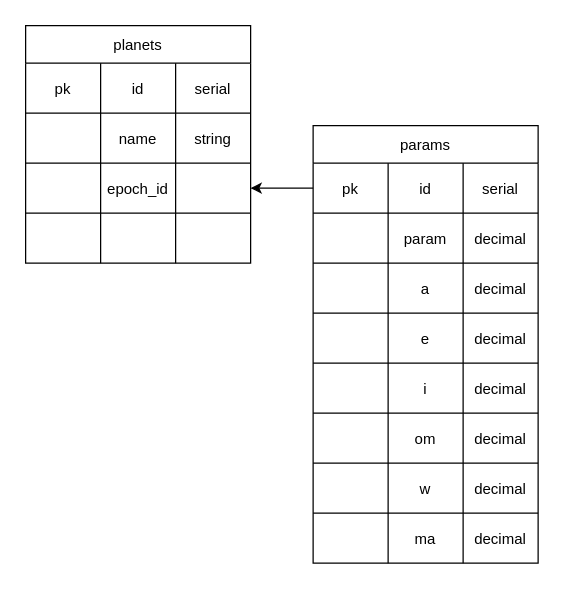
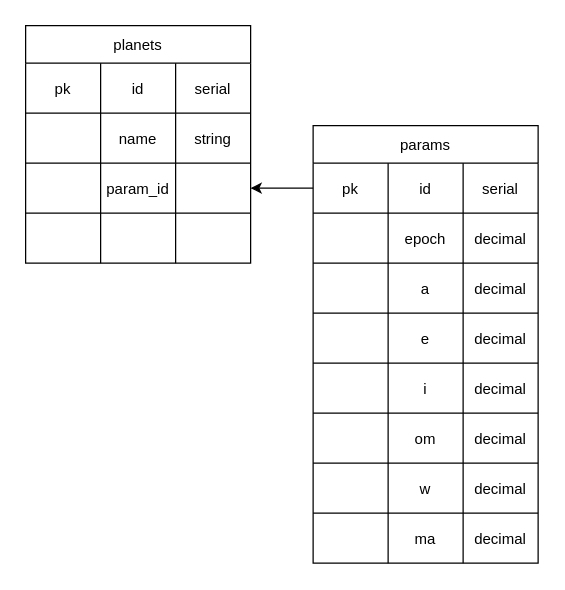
node "epoch_id": label "epoch_id" -> "param_id"
node "param": label "param" -> "epoch"
